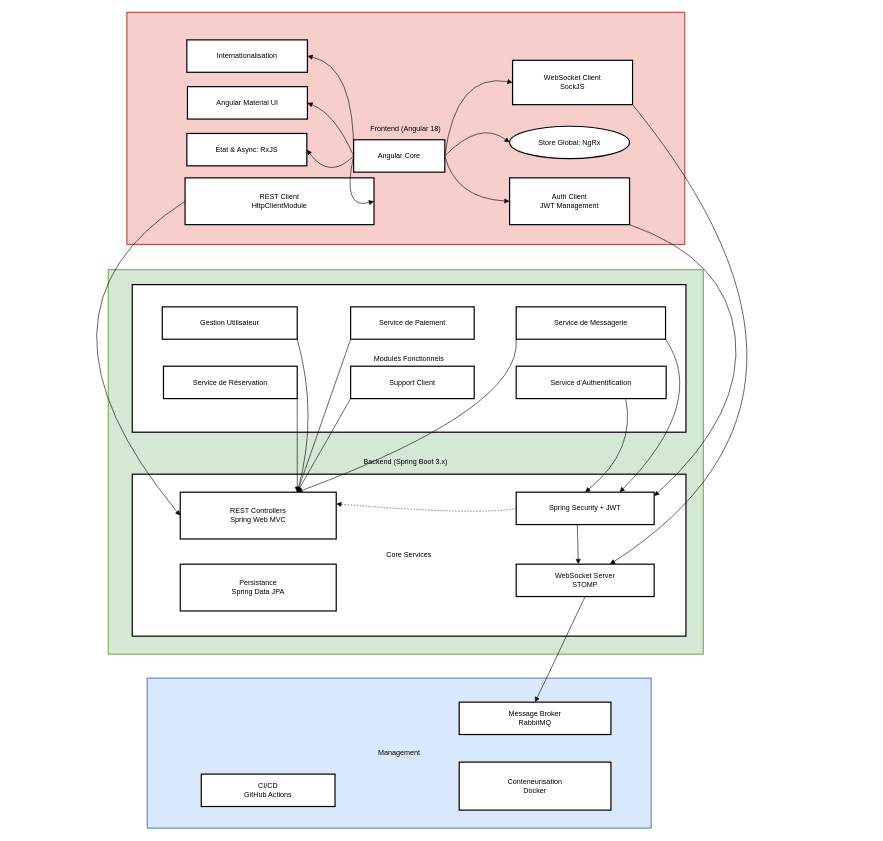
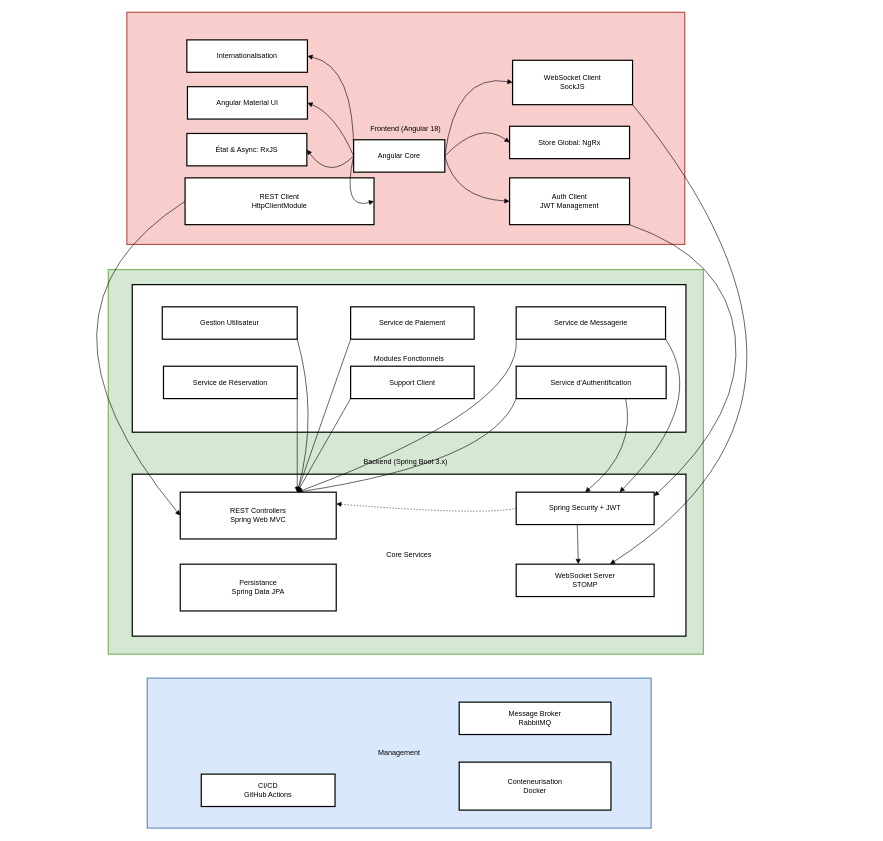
node "Store Global: NgRx": shape ellipse -> rectangle
edge "Service d'Authentification" -> "REST Controllers Spring Web MVC": added
edge "WebSocket Server STOMP" -> "Message Broker RabbitMQ": removed
